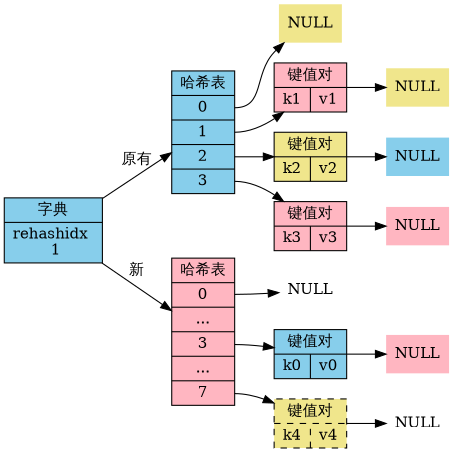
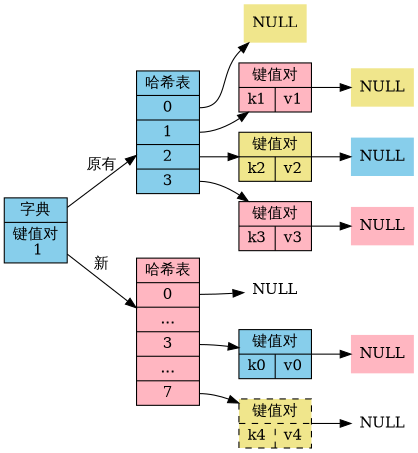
node "字典": text "rehashidx" -> "键值对"
